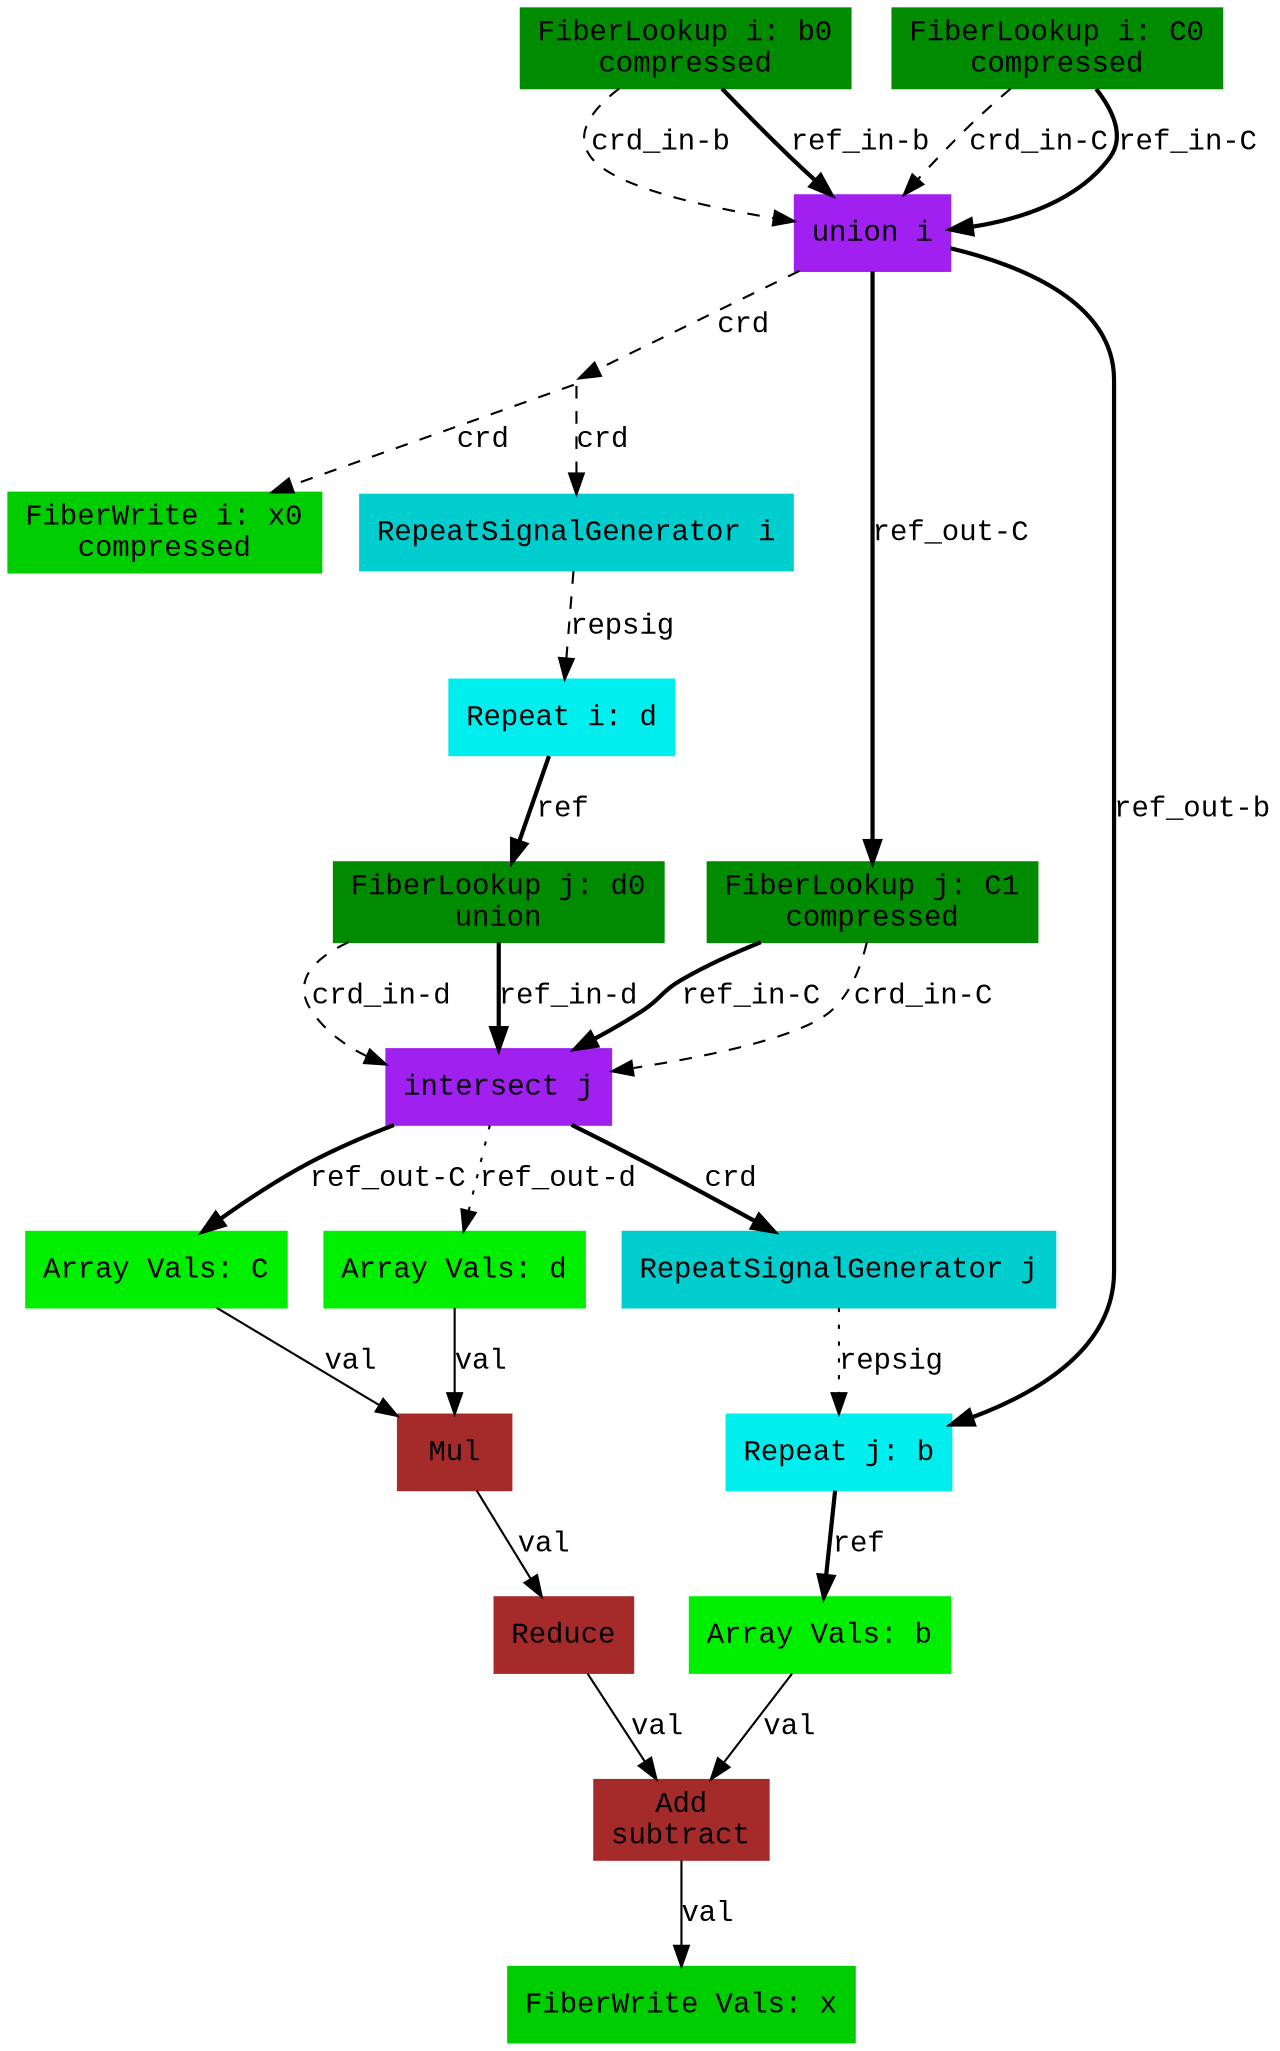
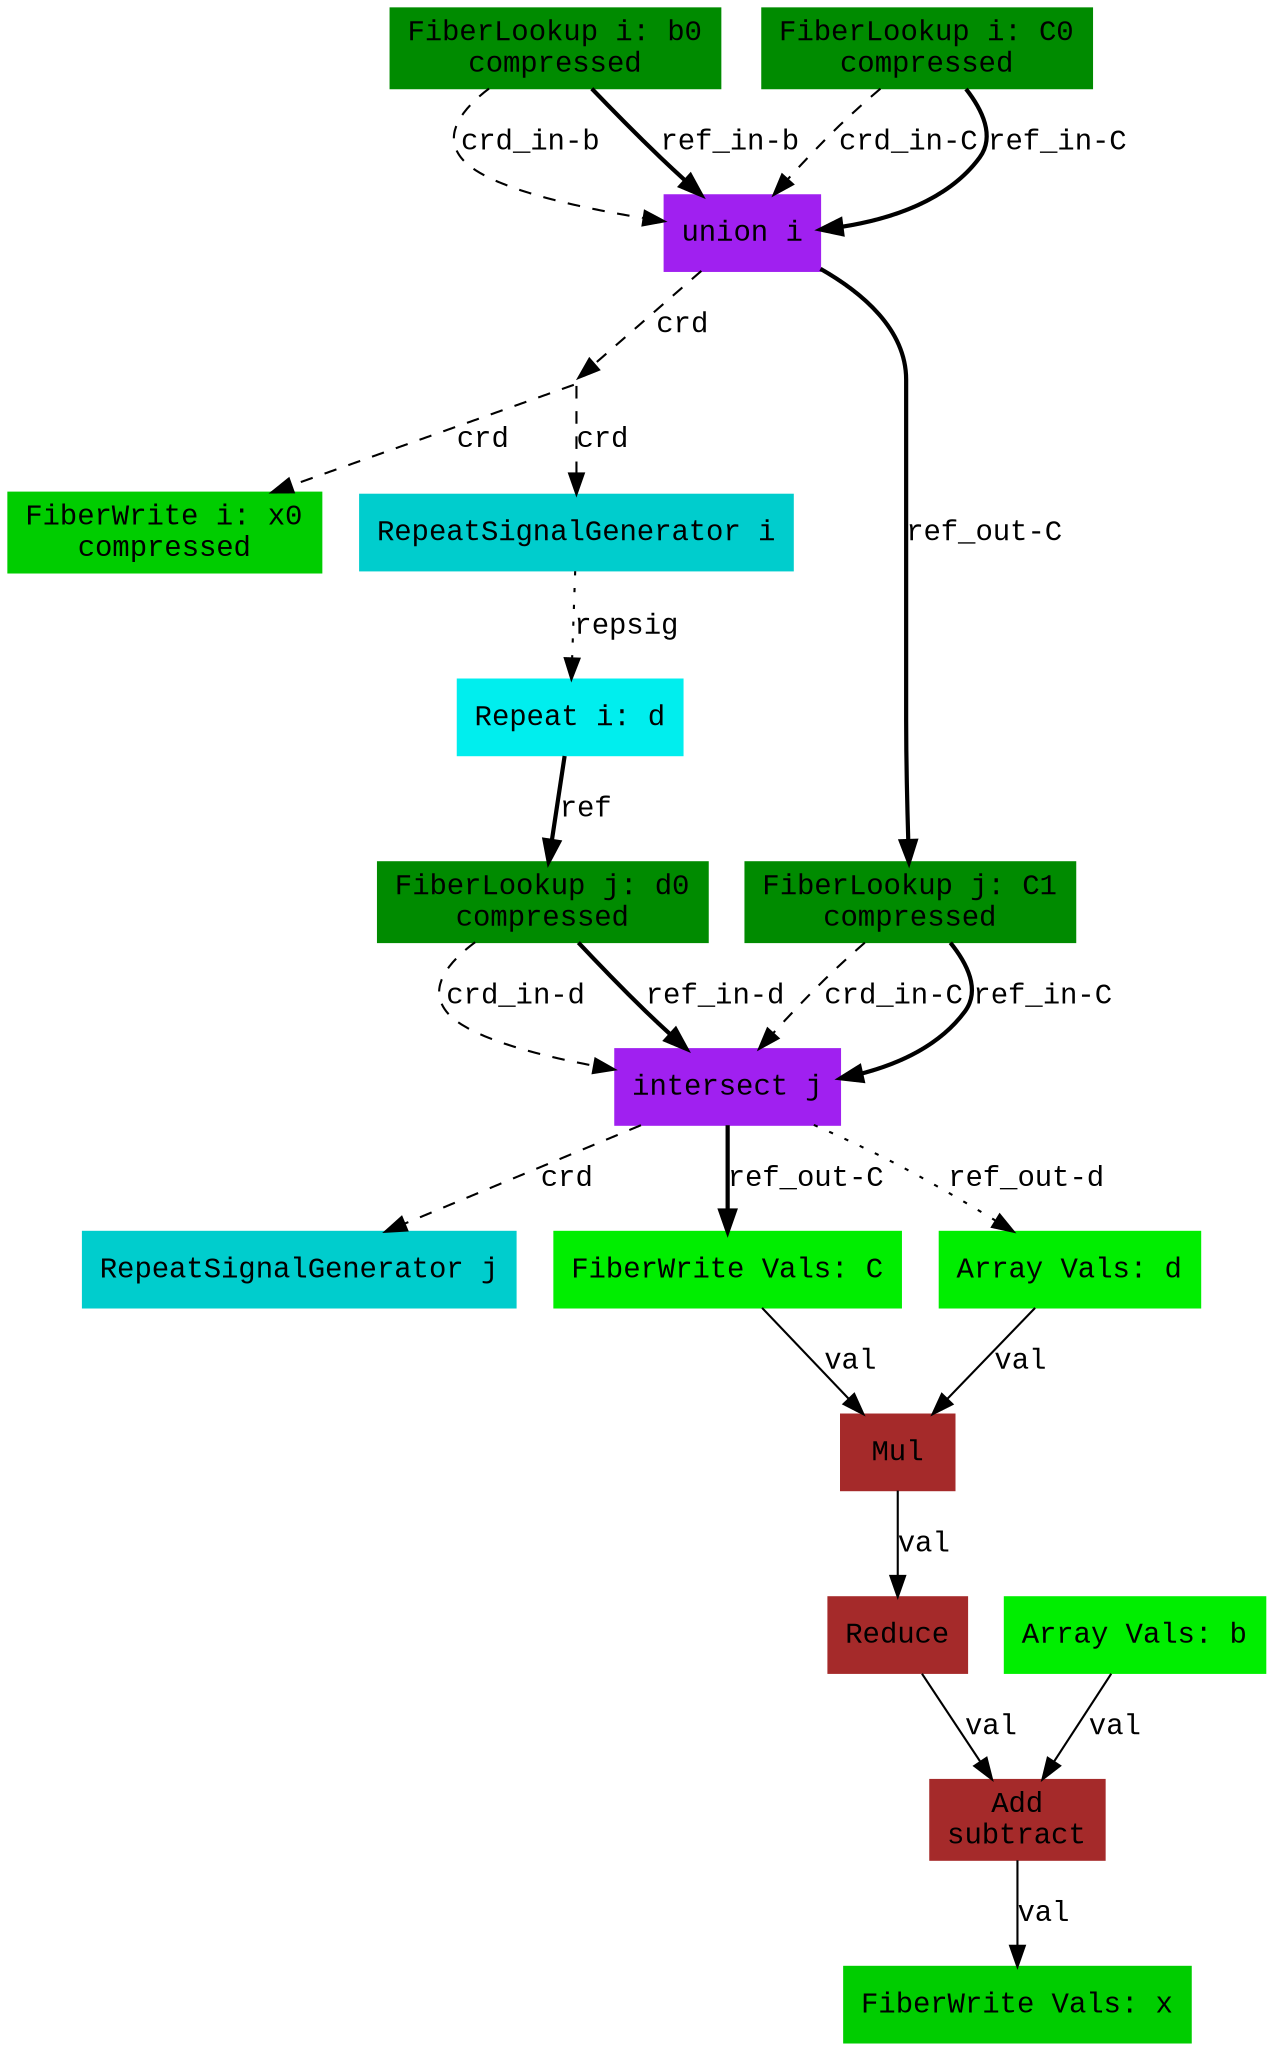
edge "RepeatSignalGenerator i" -> "Repeat i: d": style dashed -> dotted
node "FiberLookup j: d0 union": label "FiberLookup j: d0 union" -> "FiberLookup j: d0 compressed"
edge "intersect j" -> "RepeatSignalGenerator j": style bold -> dashed
node "Array Vals: C": label "Array Vals: C" -> "FiberWrite Vals: C"
node "Repeat j: b": removed
